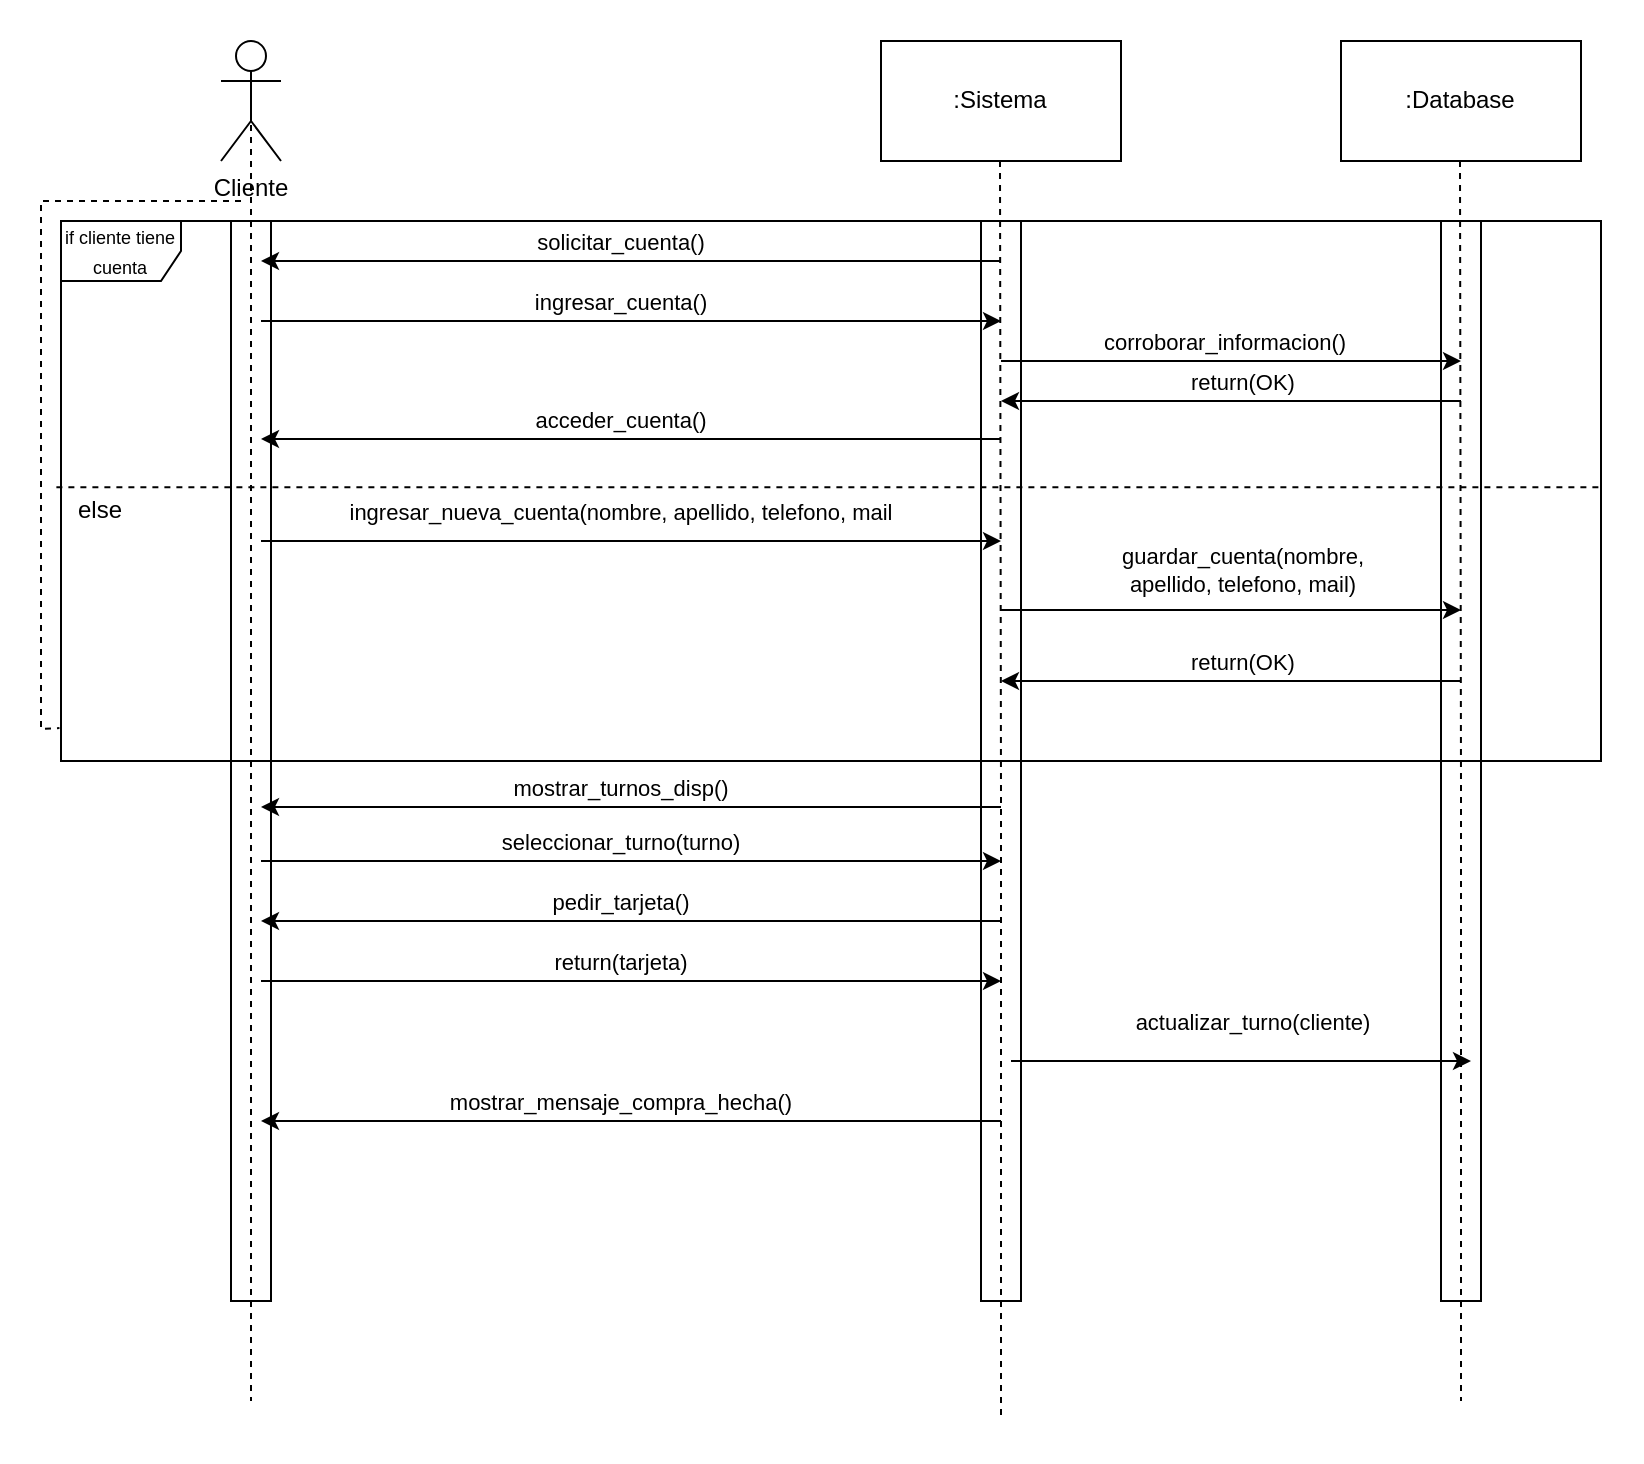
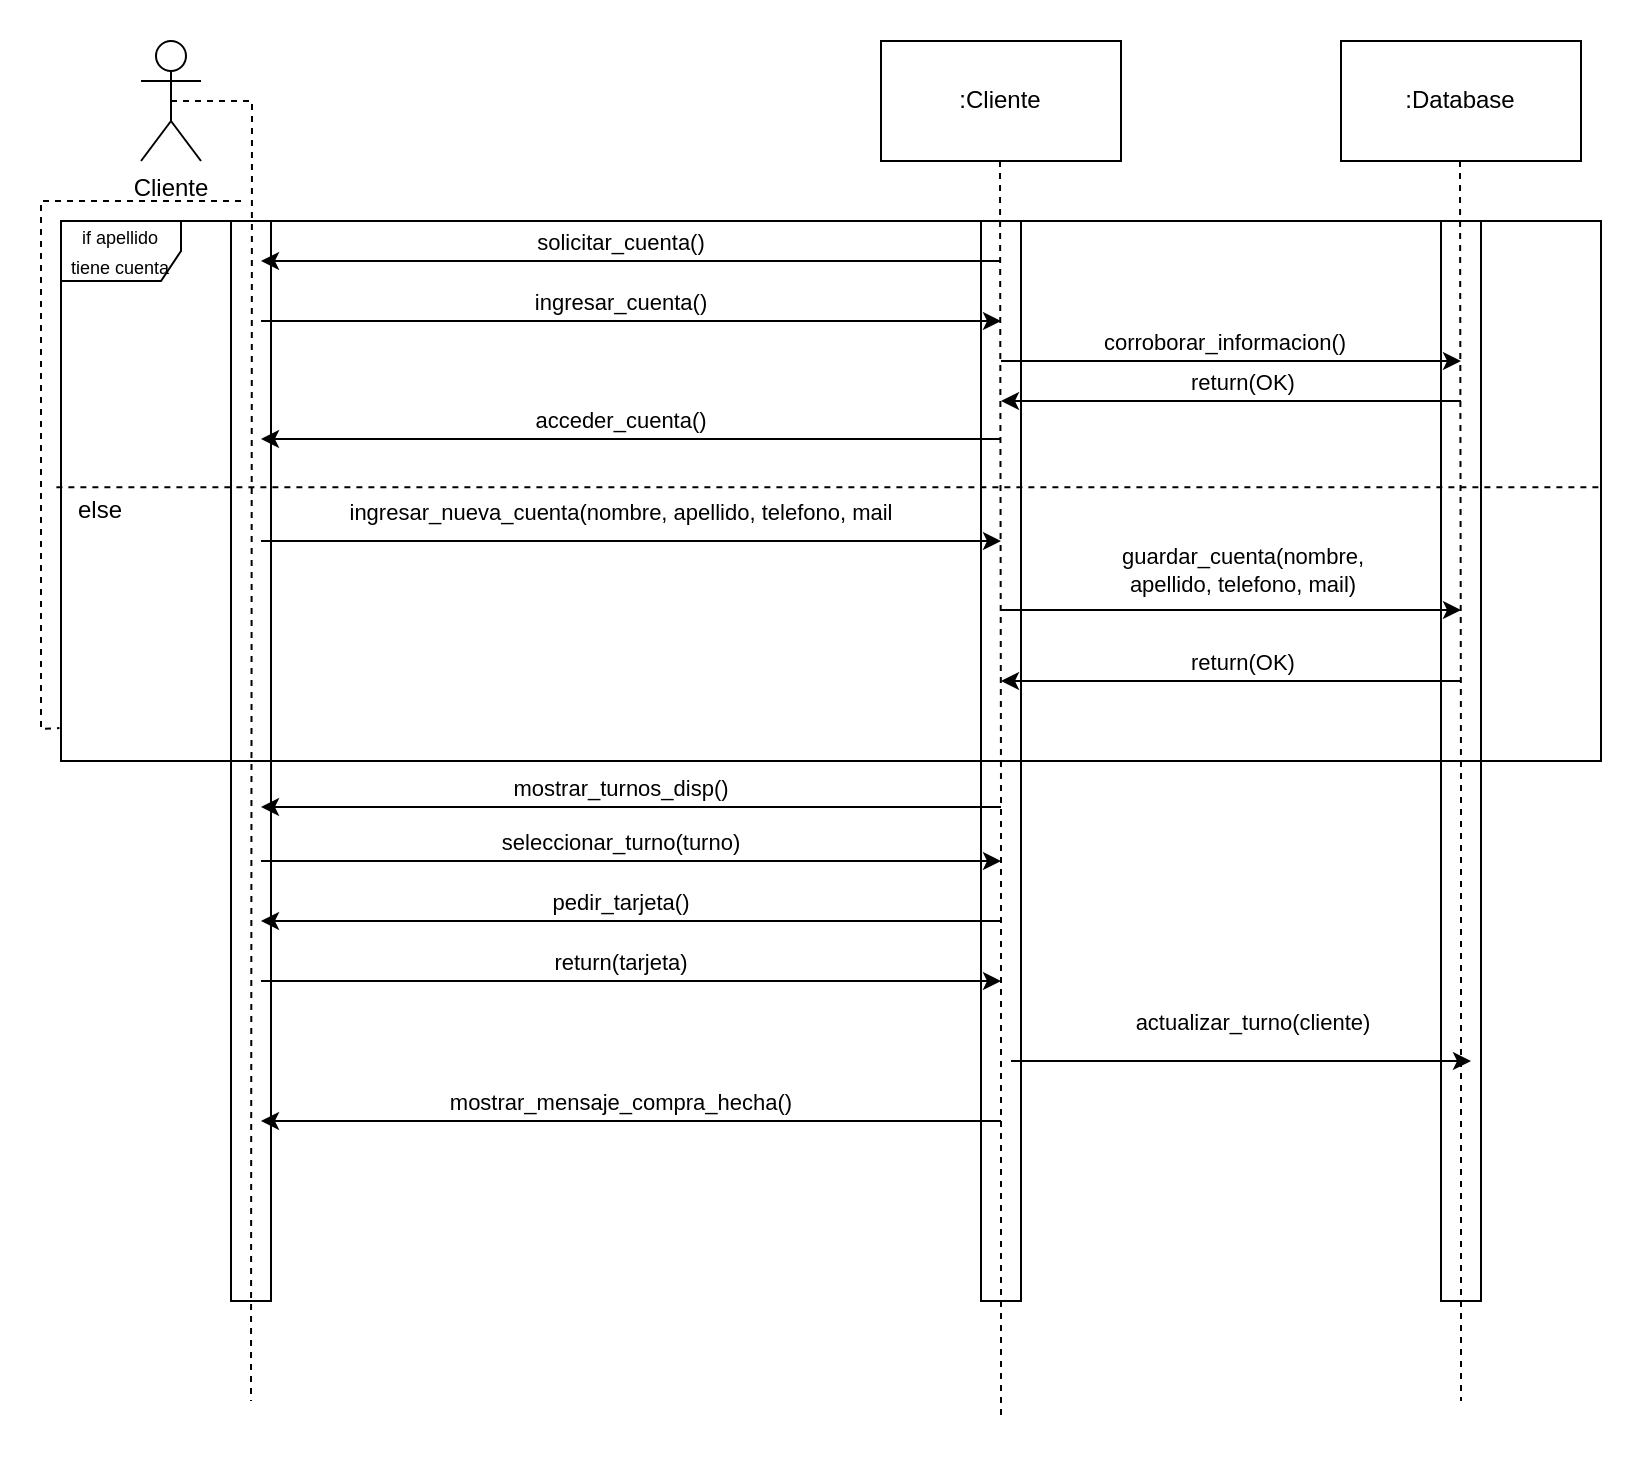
node "Cliente": moved (251, 101) -> (171, 101)
node ":Sistema": label ":Sistema" -> ":Cliente"
node "if cliente tiene cuenta": label "if cliente tiene cuenta" -> "if apellido tiene cuenta"
